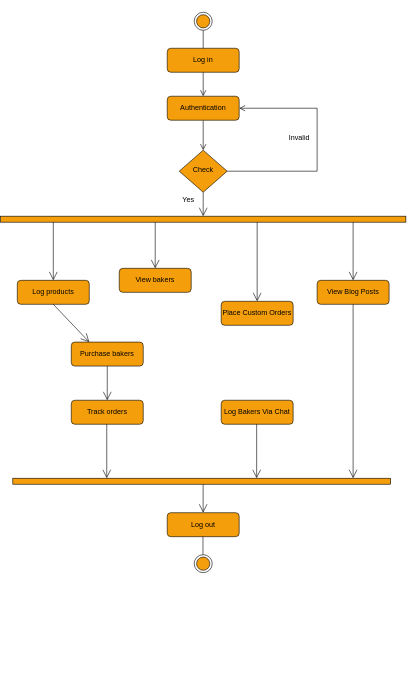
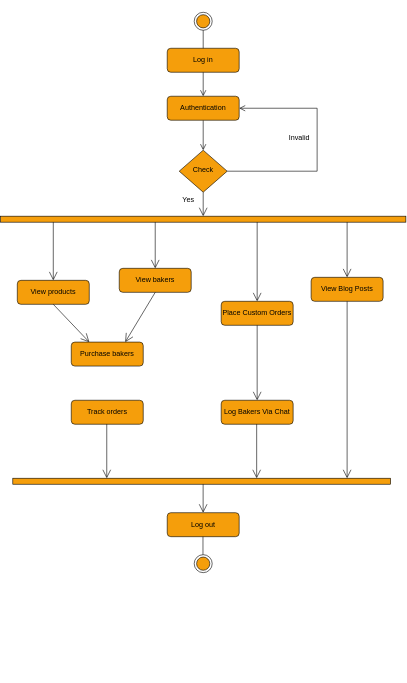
node "Log products": label "Log products" -> "View products"
node "View Blog Posts": moved (353, 293) -> (347, 290)
edge "View bakers" -> "Purchase bakers": added
edge "Place Custom Orders" -> "Log Bakers Via Chat": added
edge "Purchase bakers" -> "Track orders": removed
